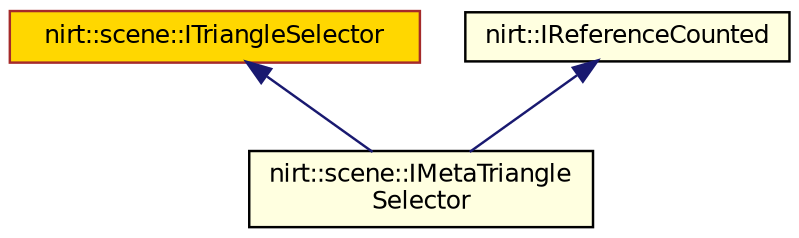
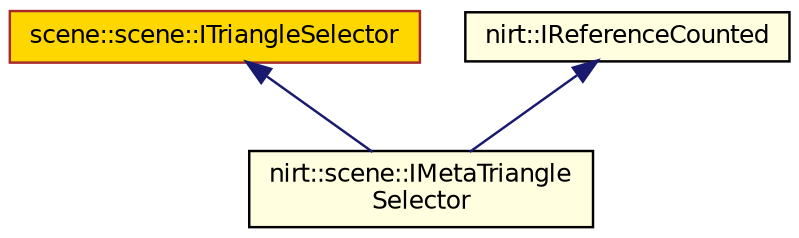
node "nirt::scene::ITriangleSelector": label "nirt::scene::ITriangleSelector" -> "scene::scene::ITriangleSelector"
